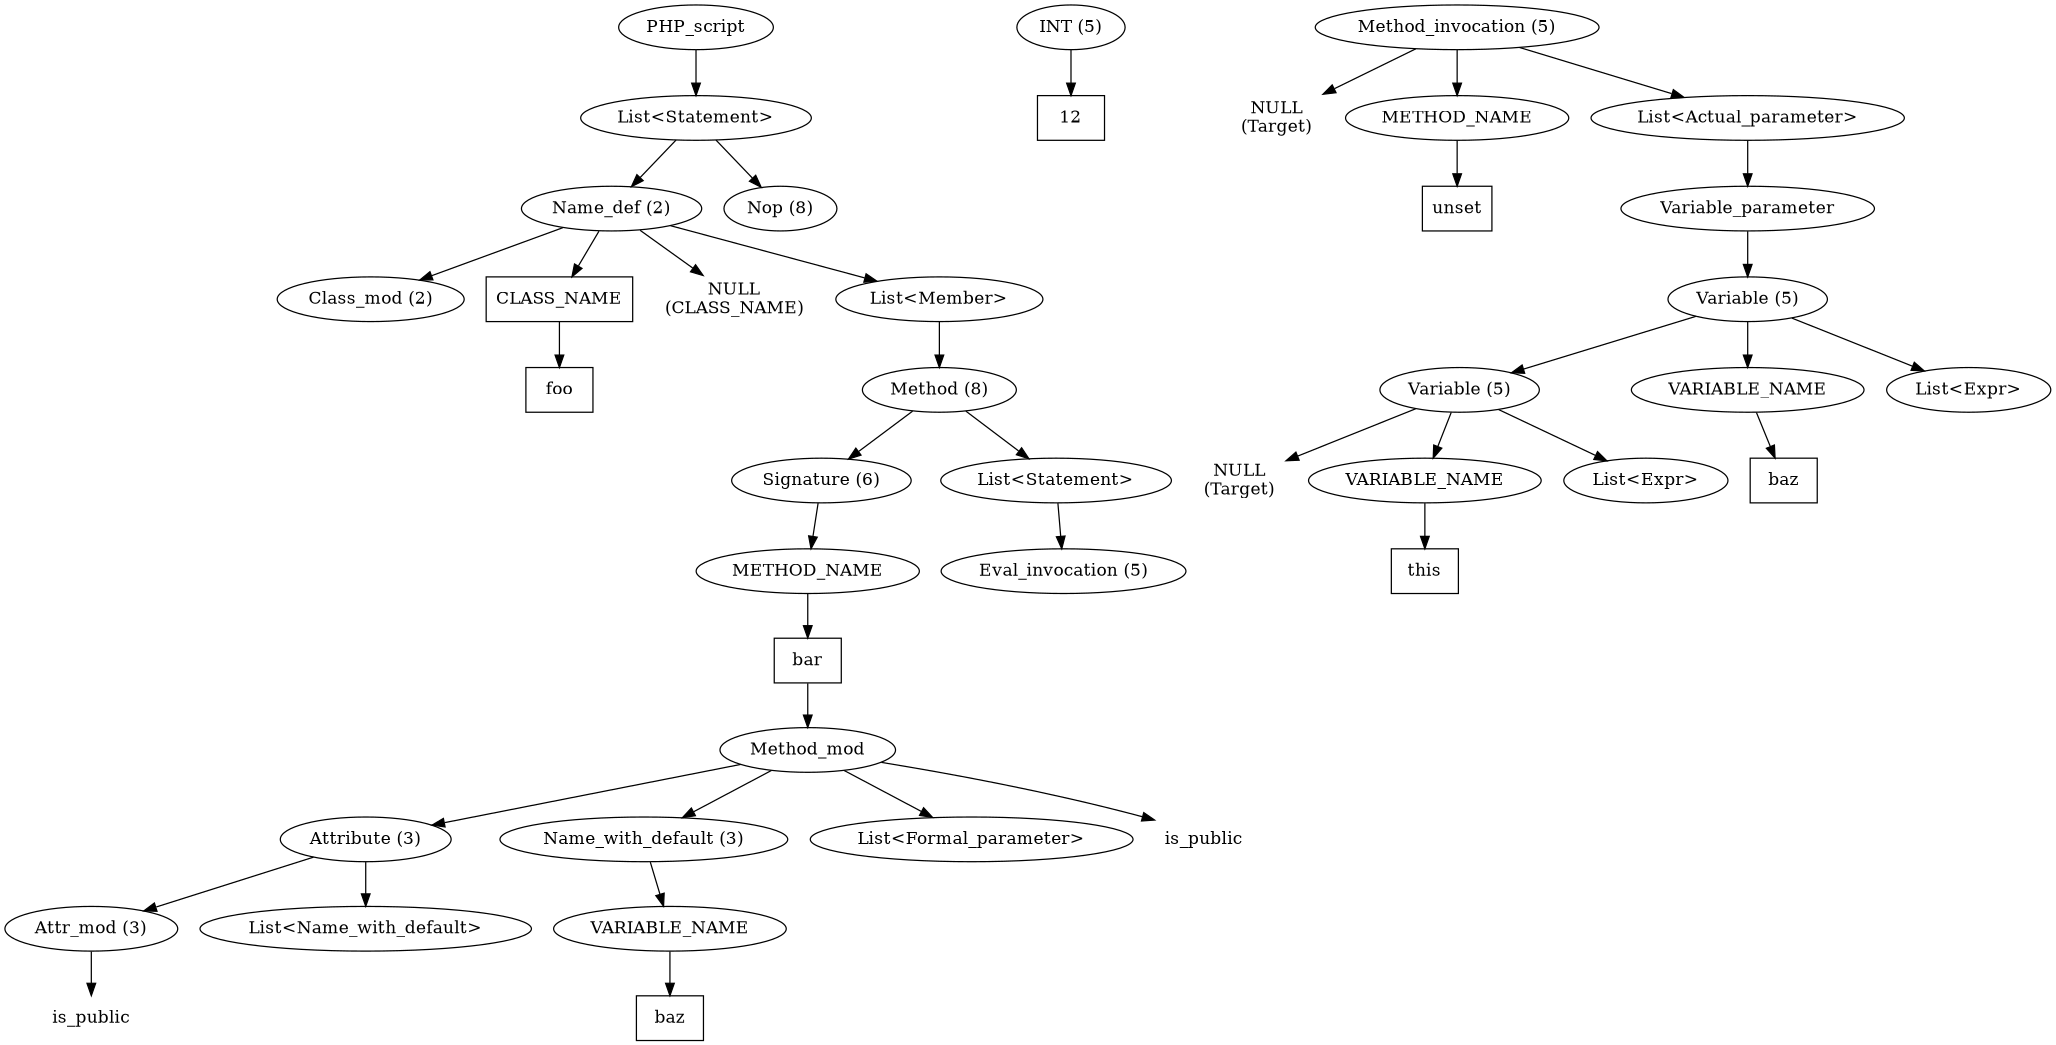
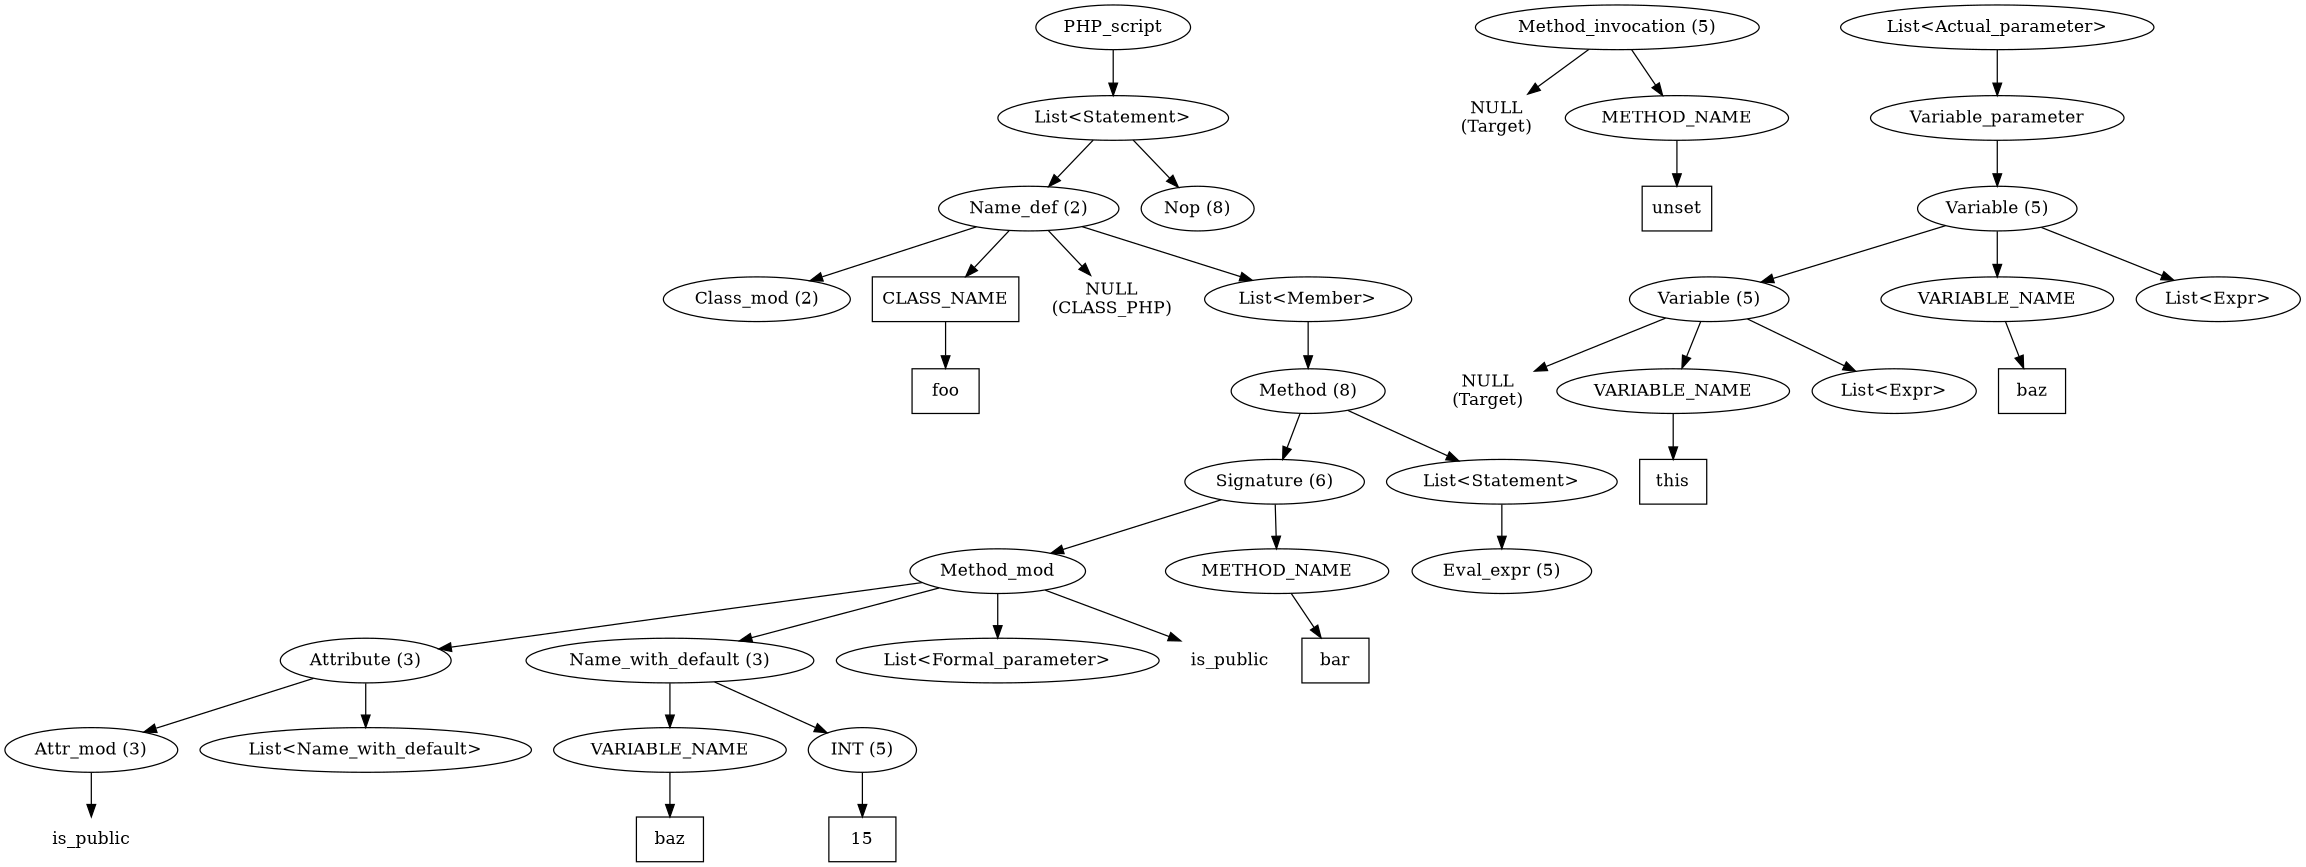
edge "Method_invocation (5)" -> "List<Actual_parameter>": removed
node "12": label "12" -> "15"
node "NULL (CLASS_NAME)": label "NULL (CLASS_NAME)" -> "NULL (CLASS_PHP)"
node "Eval_invocation (5)": label "Eval_invocation (5)" -> "Eval_expr (5)"
edge "bar" -> "Method_mod": now "Signature (6)" -> "Method_mod"
edge "Name_with_default (3)" -> "INT (5)": added
